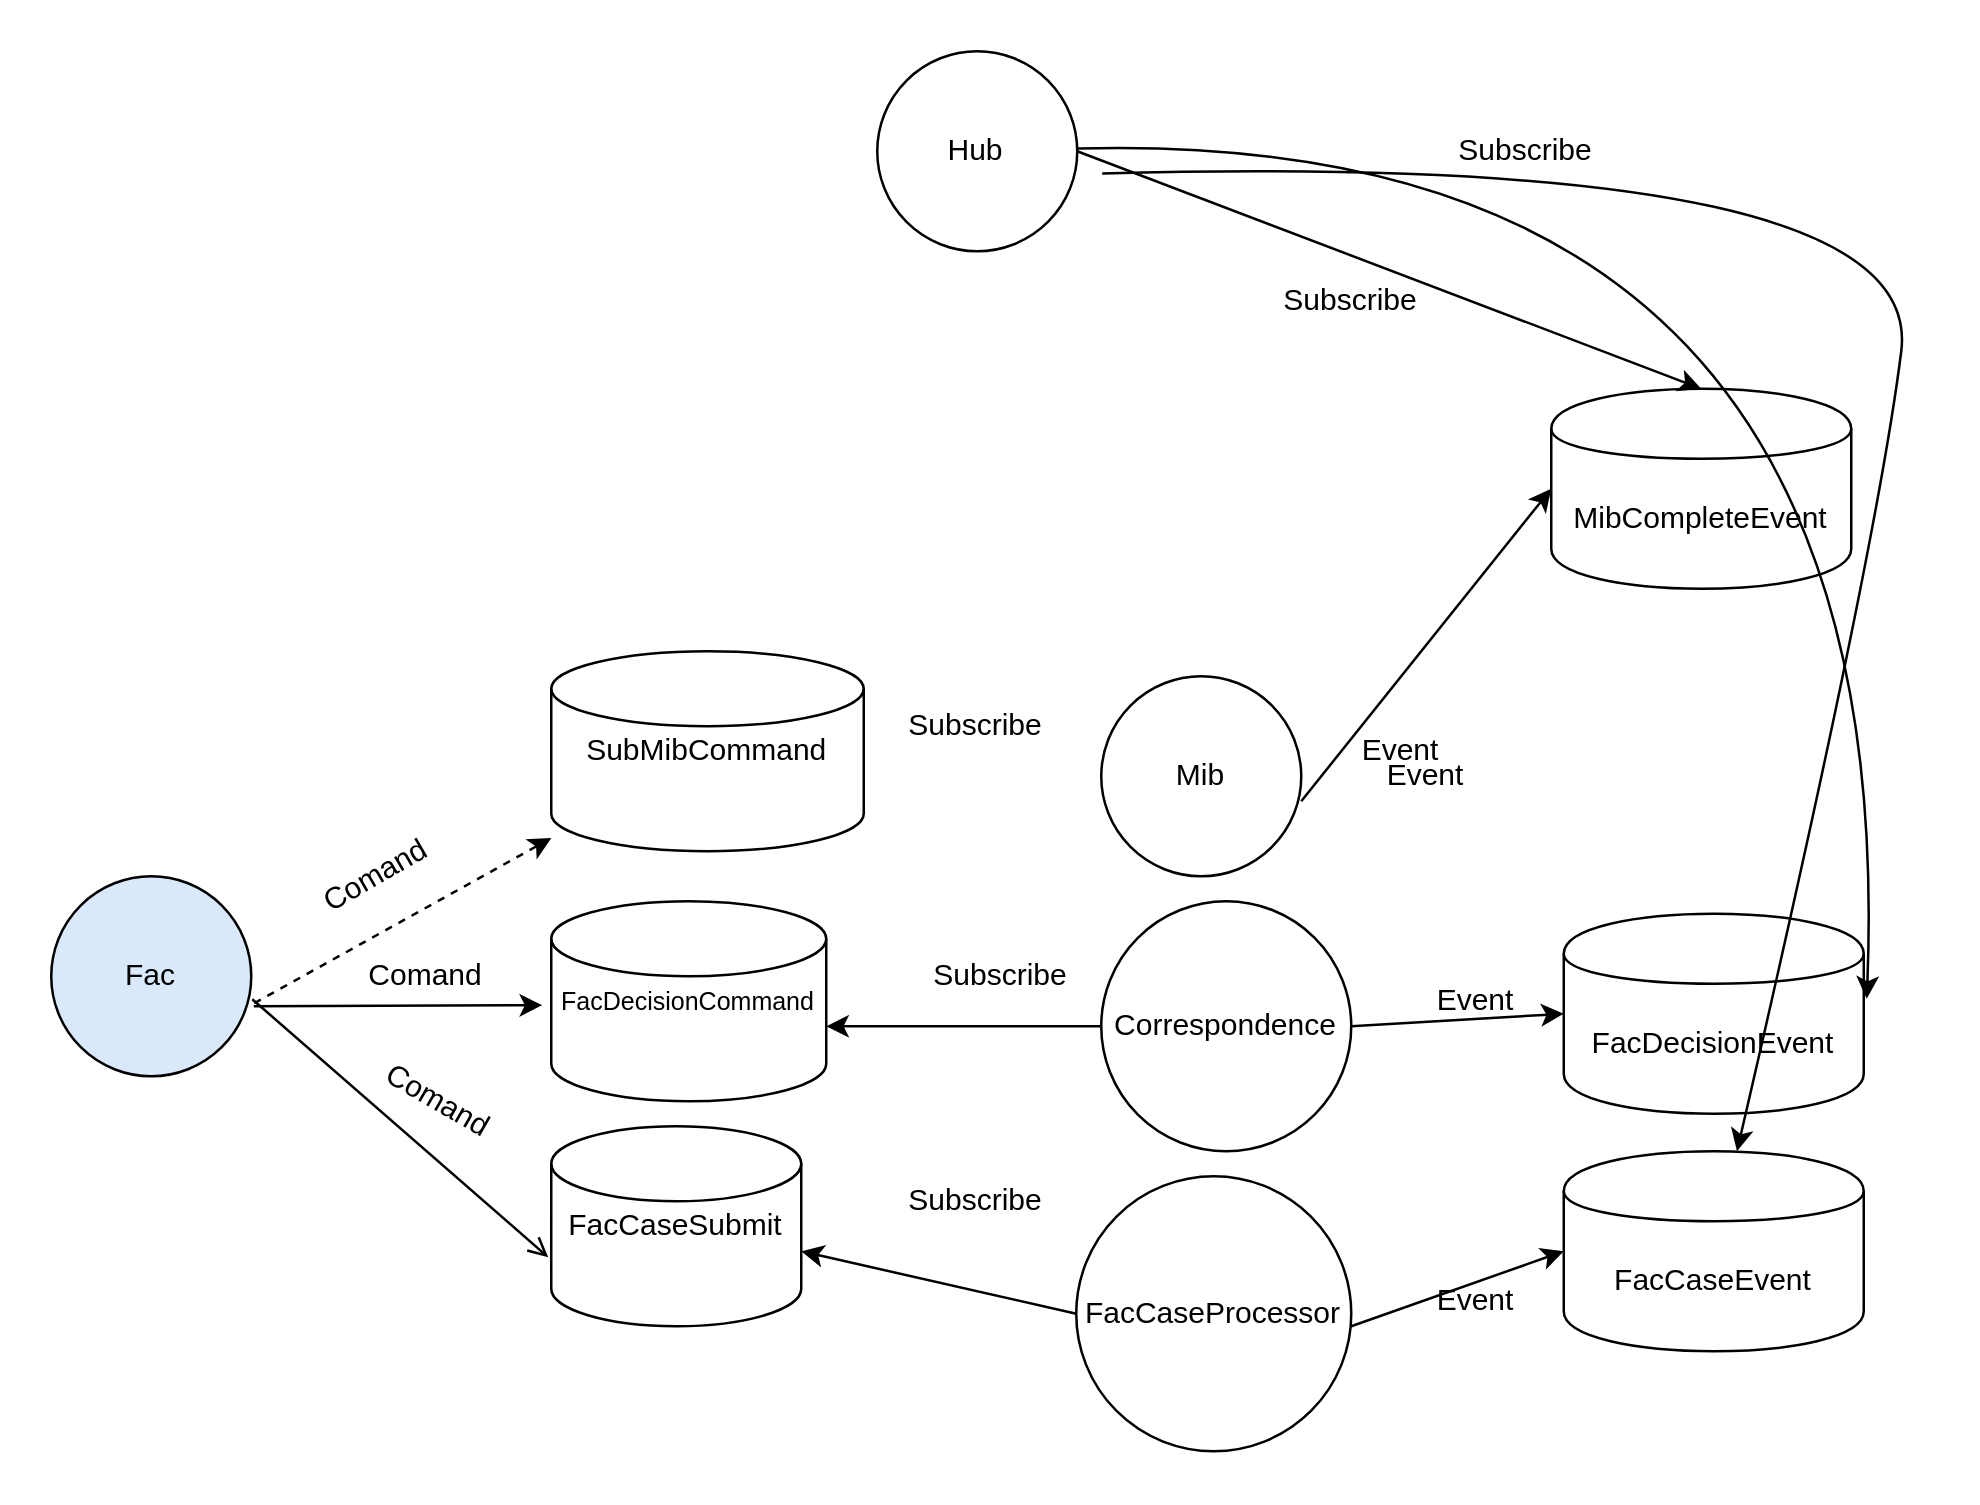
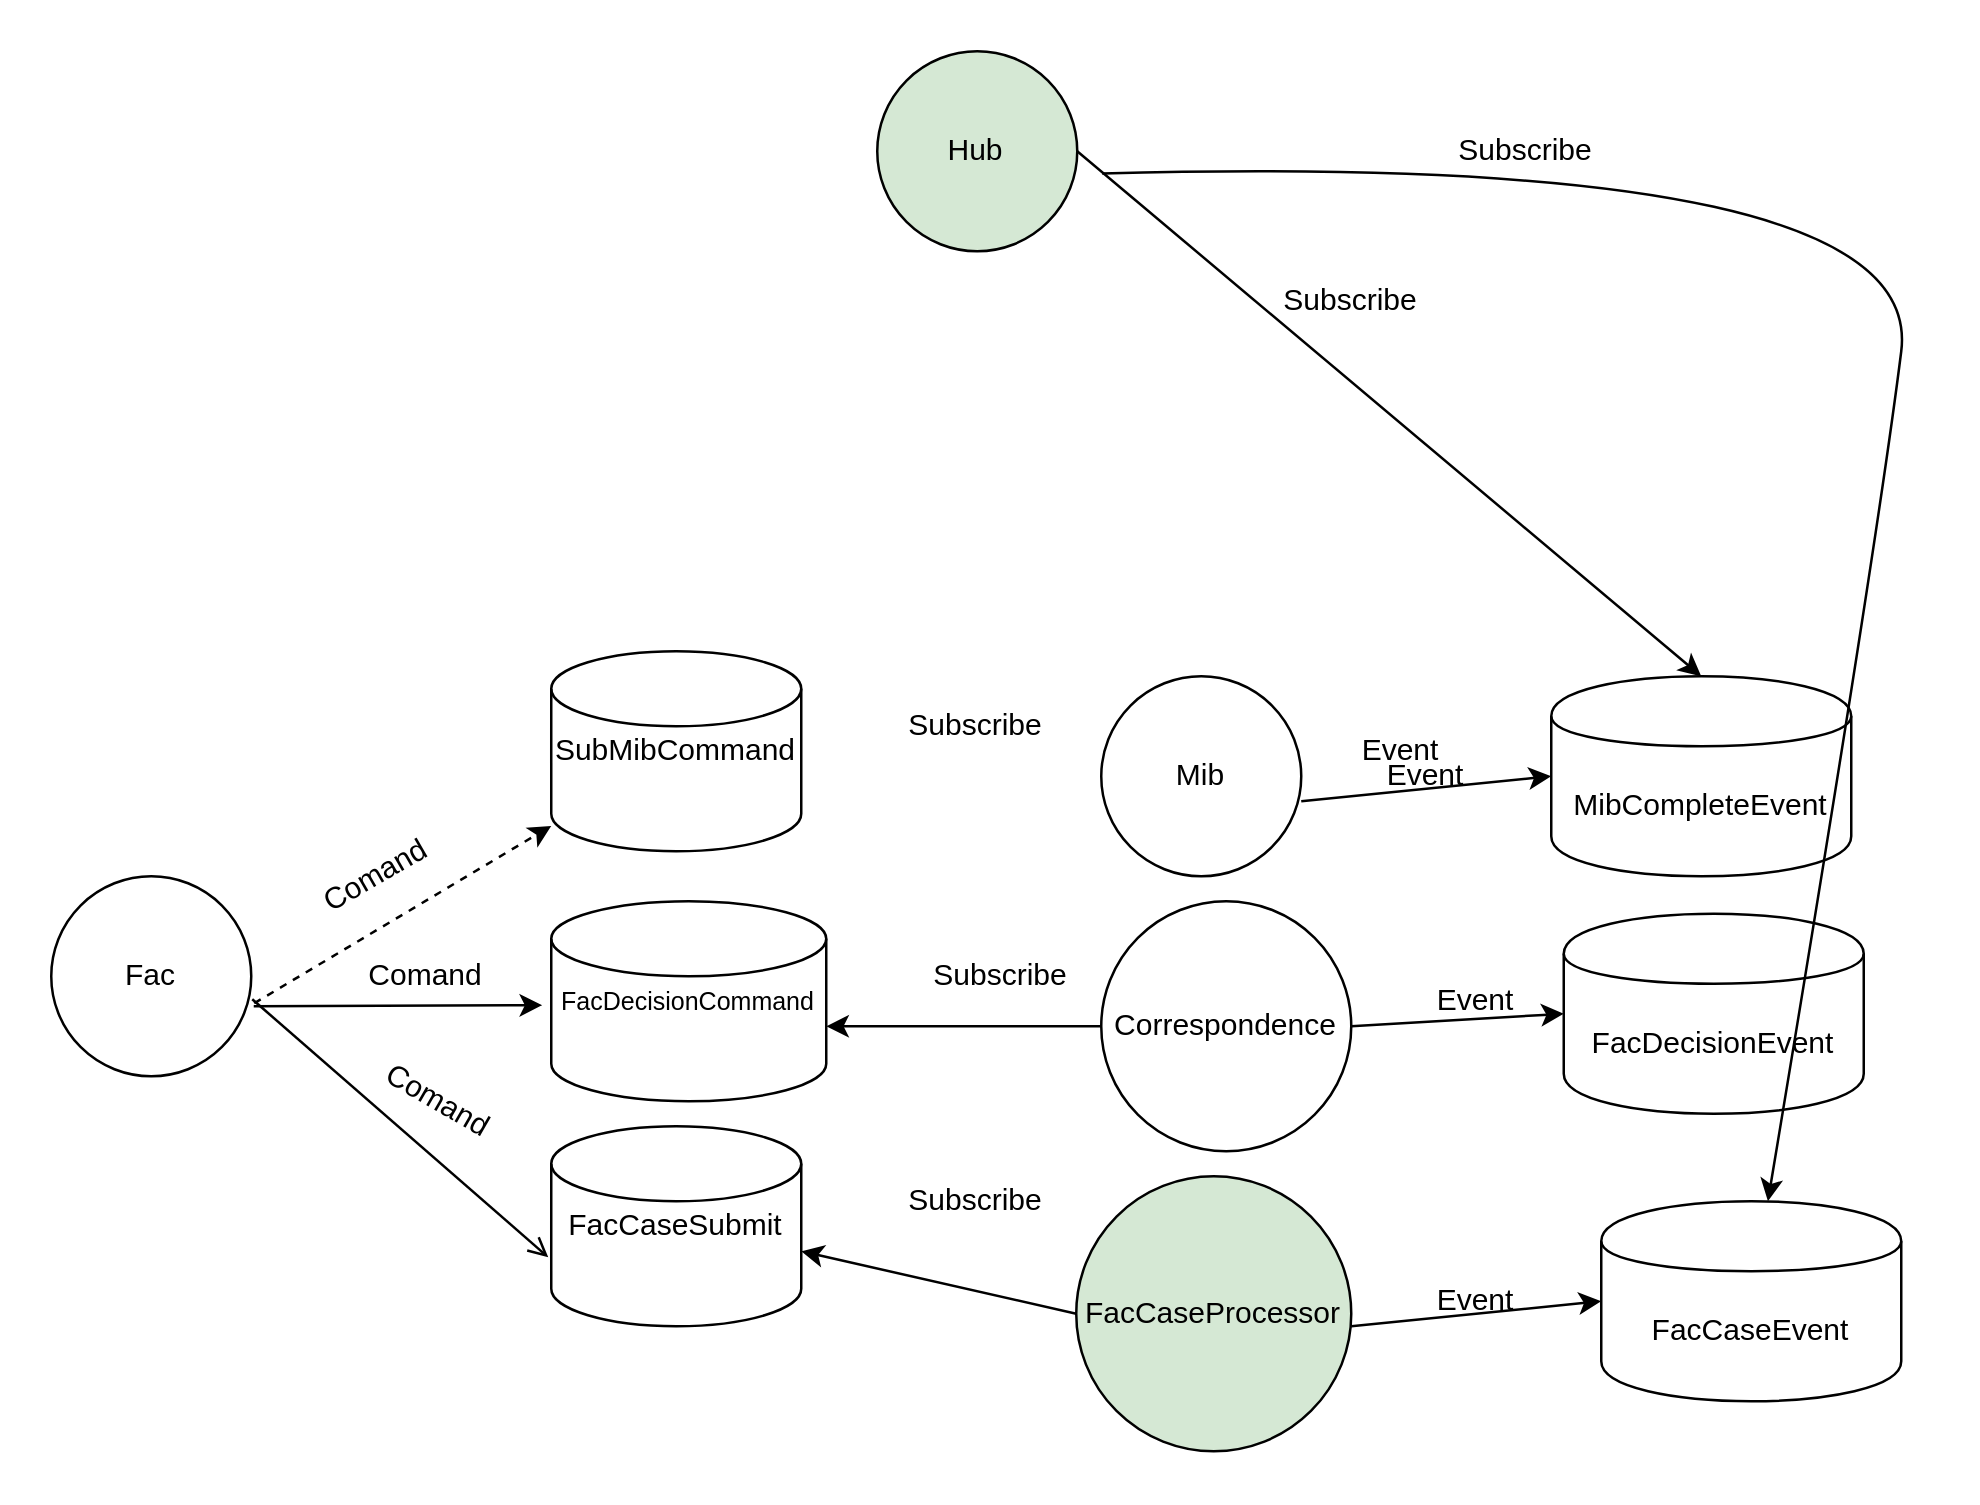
node "Hub": fillcolor #ffffff -> #d5e8d4
edge "Hub" -> "FacDecisionEvent": removed
node "MibCompleteEvent": moved (1701, 489) -> (1701, 776)
node "SubMibCommand": size 313x200 -> 250x200
node "Fac": fillcolor #dae8fc -> #ffffff
node "FacCaseEvent": moved (1714, 1251) -> (1751, 1301)
node "FacCaseProcessor": fillcolor #ffffff -> #d5e8d4
